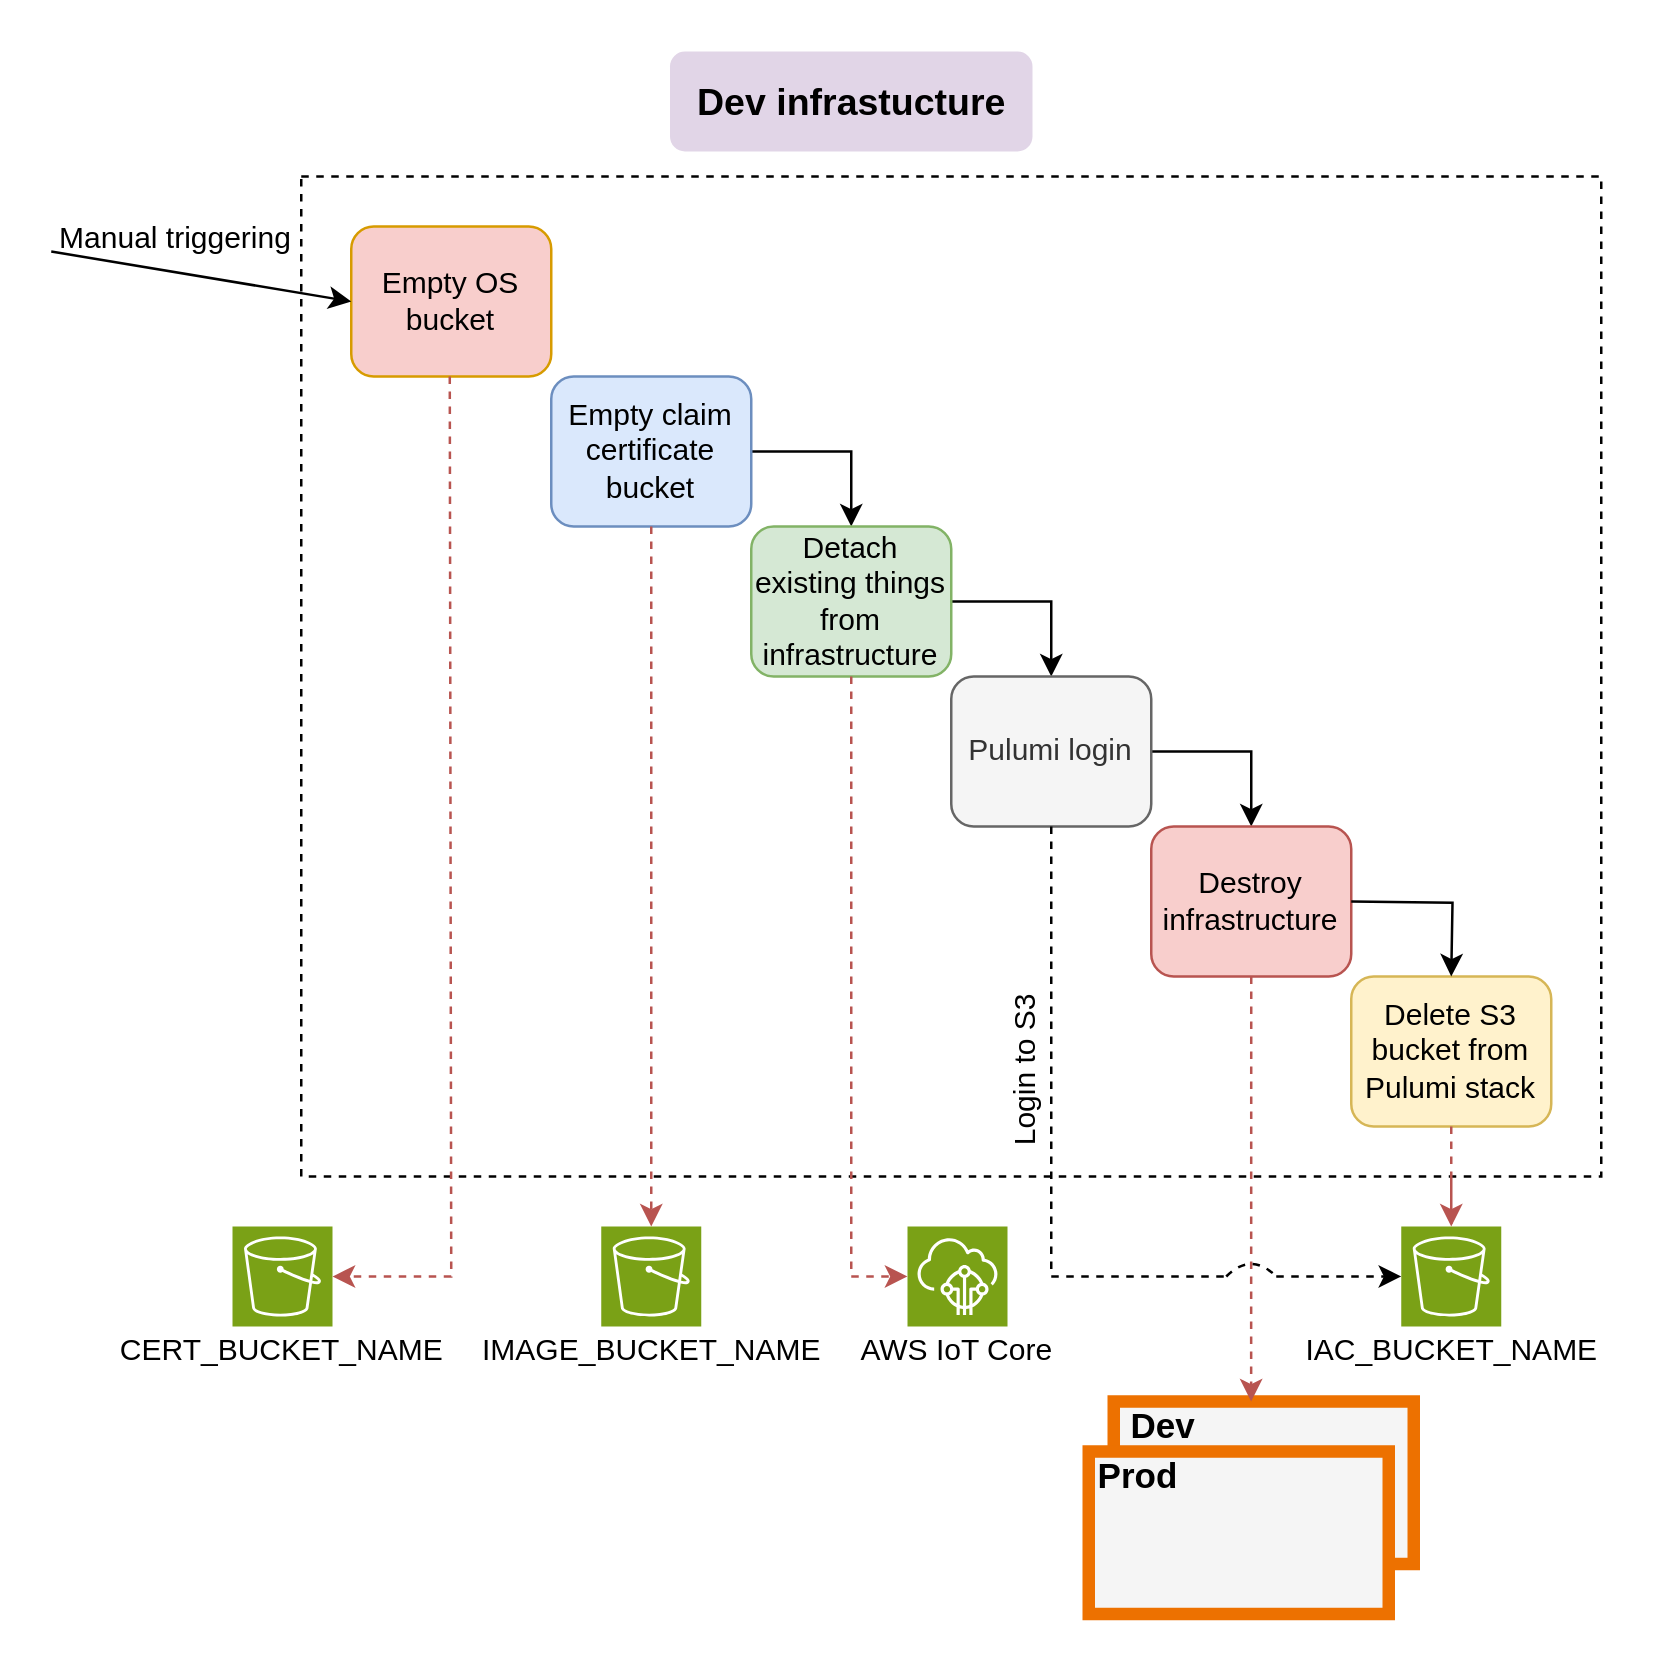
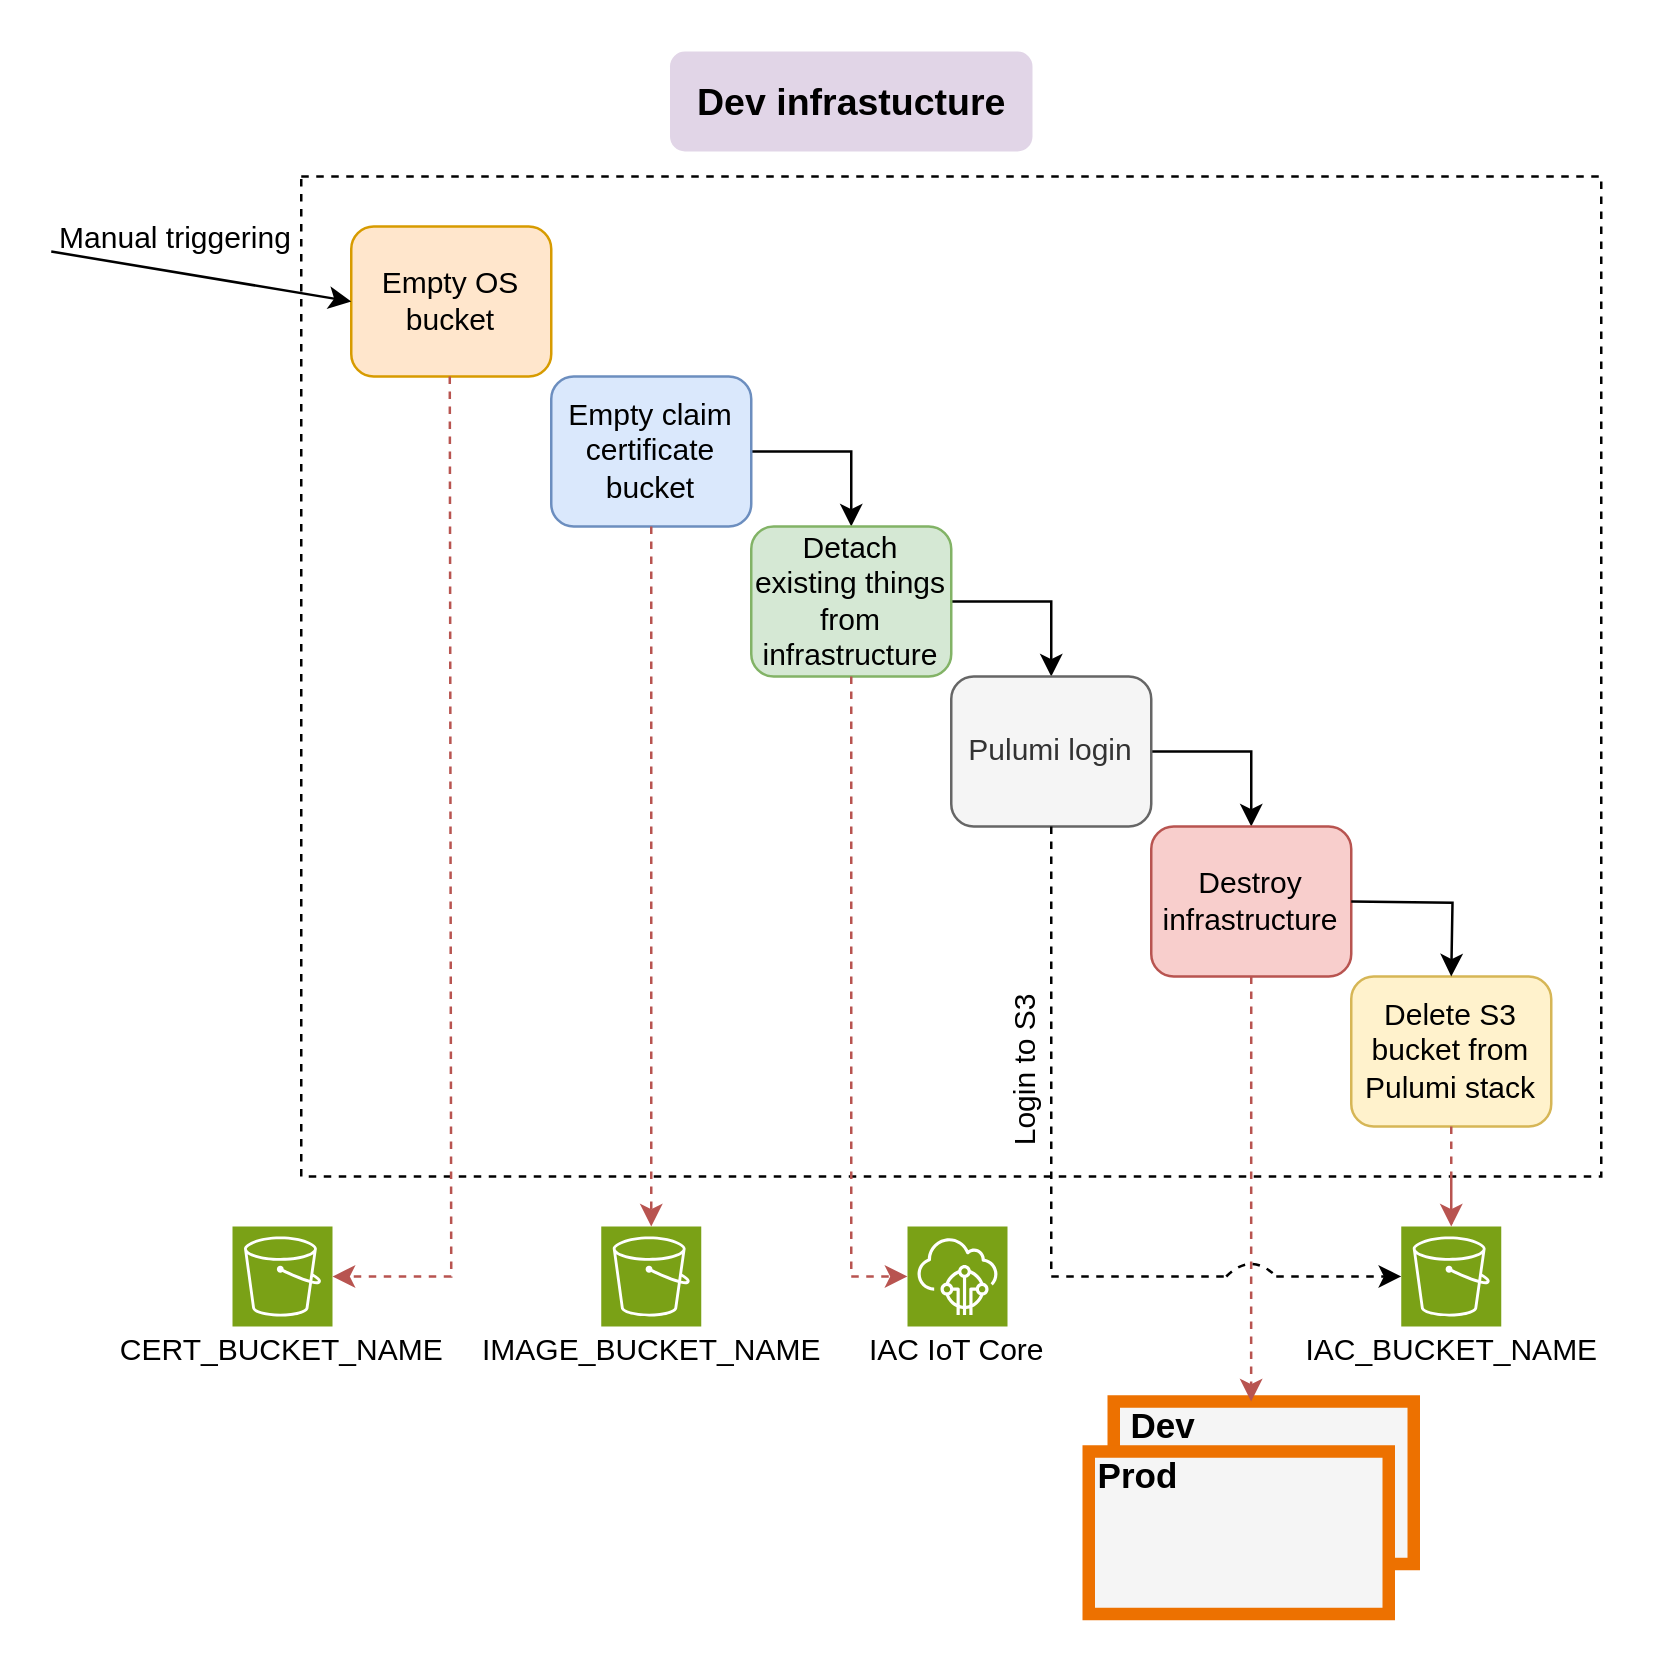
node "Empty OS bucket": fillcolor #f8cecc -> #ffe6cc
node "AWS IoT Core": label "AWS IoT Core" -> "IAC IoT Core"
